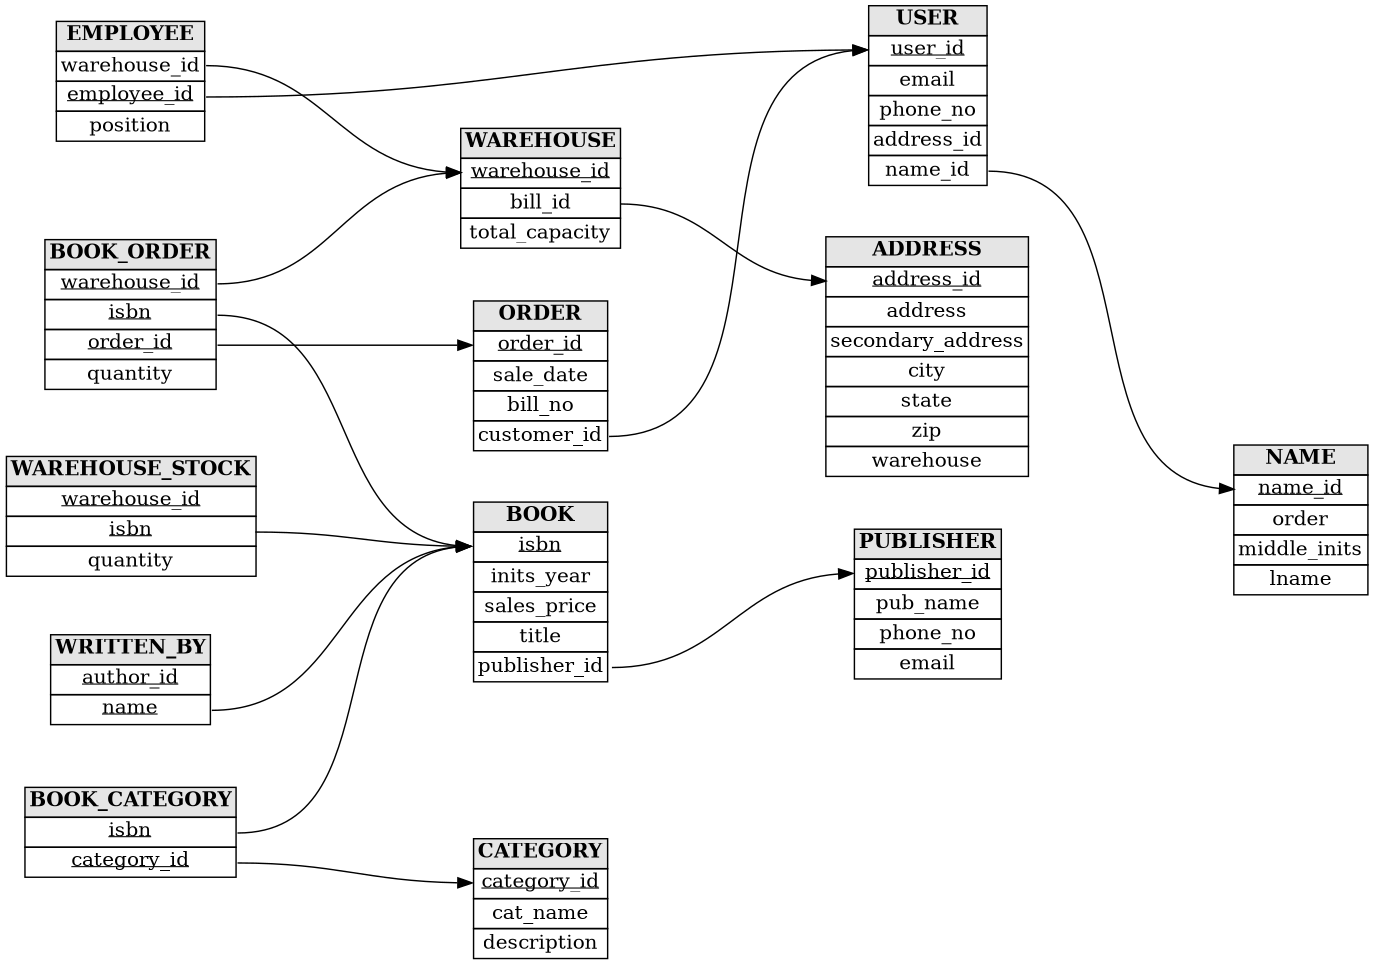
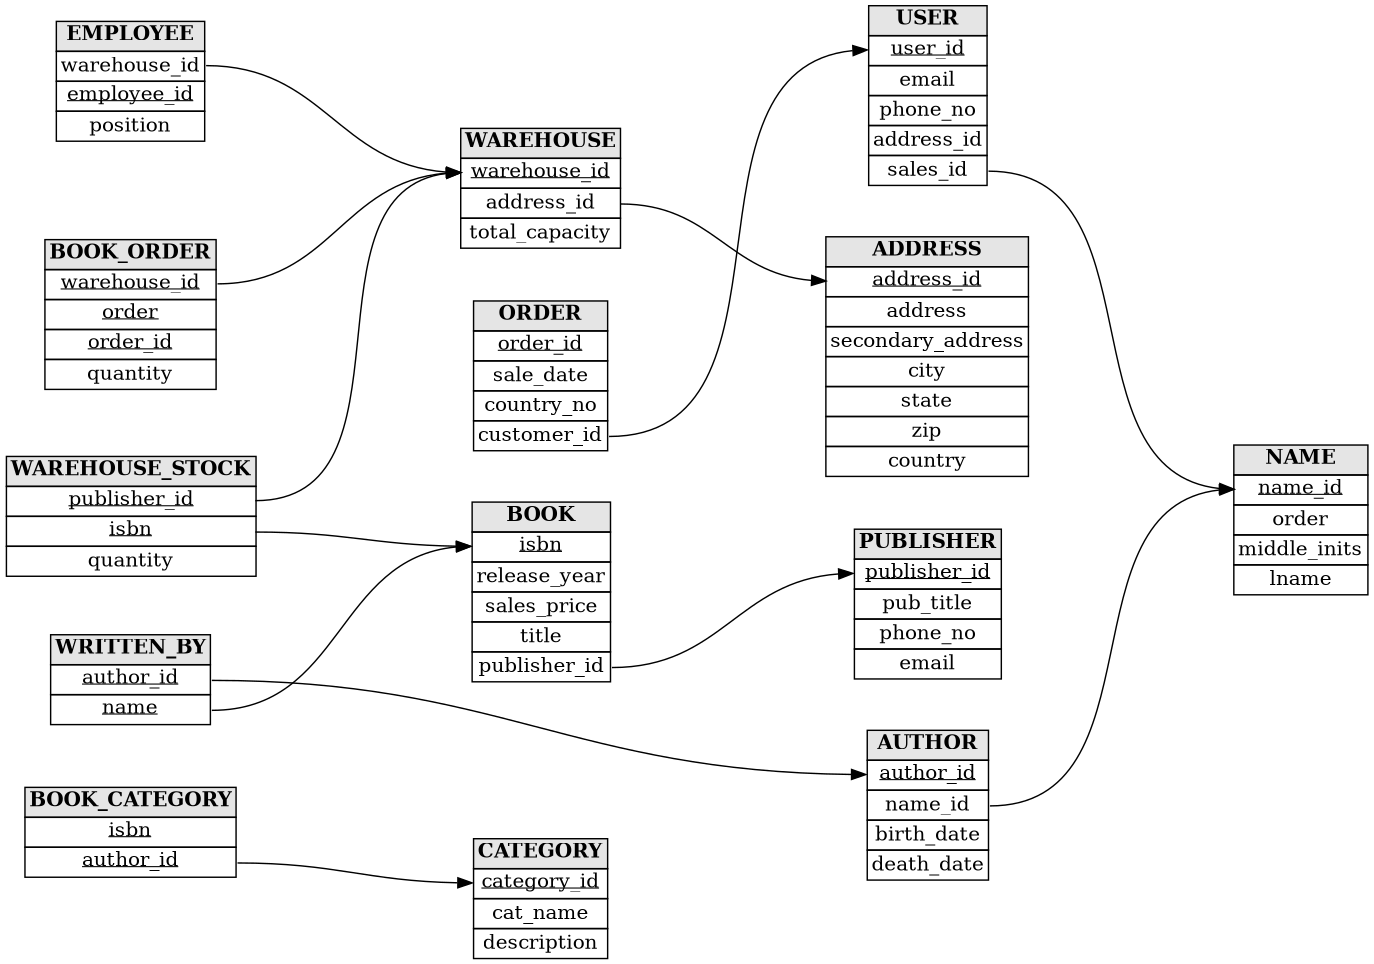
edge "EMPLOYEE" -> "USER": removed
node "USER": text "name_id" -> "sales_id"
node "WAREHOUSE": text "bill_id" -> "address_id"
node "BOOK_ORDER": text "isbn" -> "order"
edge "WAREHOUSE_STOCK" -> "WAREHOUSE": added
edge "BOOK_ORDER" -> "ORDER": removed
node "ORDER": text "bill_no" -> "country_no"
edge "BOOK_ORDER" -> "BOOK": removed
node "ADDRESS": text "warehouse" -> "country"
node "WAREHOUSE_STOCK": text "warehouse_id" -> "publisher_id"
node "BOOK": text "inits_year" -> "release_year"
node "PUBLISHER": text "pub_name" -> "pub_title"
edge "BOOK_CATEGORY" -> "BOOK": removed
node "AUTHOR": added
node "BOOK_CATEGORY": text "category_id" -> "author_id"
